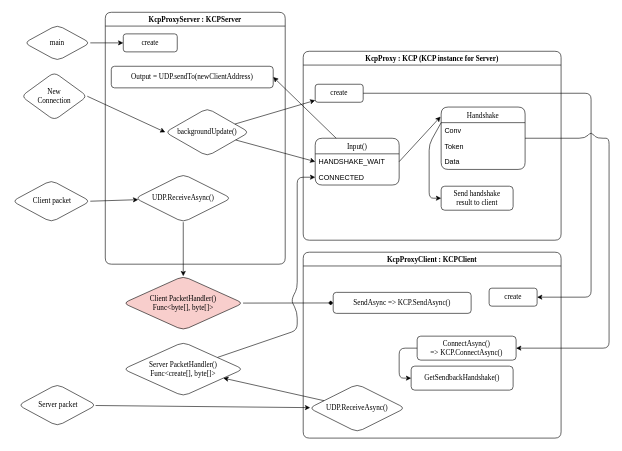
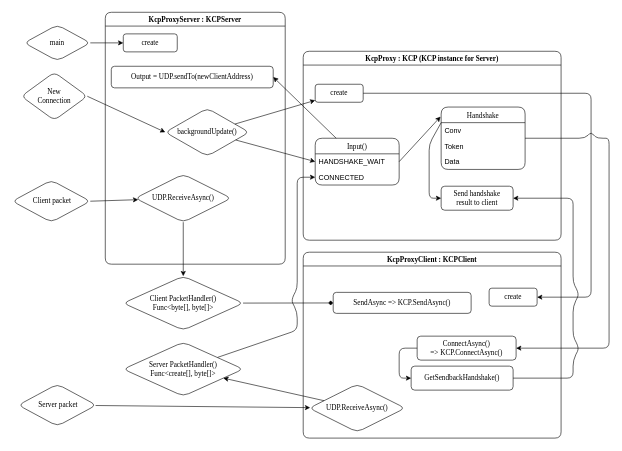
node "Client PacketHandler() Func<byte[], byte[]>": fillcolor #f8cecc -> #ffffff
edge "GetSendbackHandshake()" -> "Send handshake result to client": added
